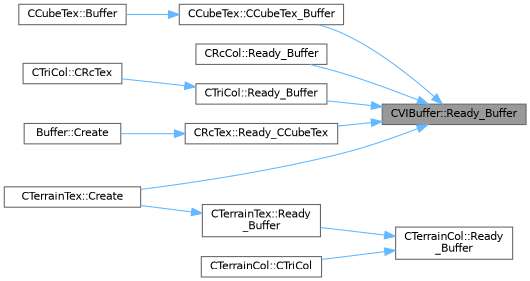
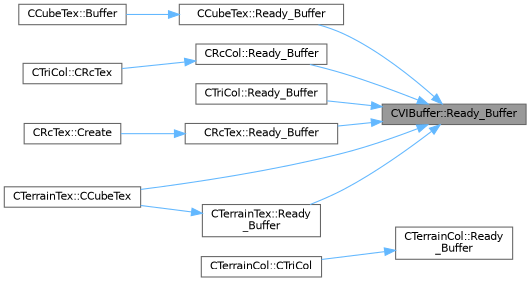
node "CCubeTex::CCubeTex_Buffer": label "CCubeTex::CCubeTex_Buffer" -> "CCubeTex::Ready_Buffer"
edge "CTriCol::CRcTex" -> "CTriCol::Ready_Buffer": now "CTriCol::CRcTex" -> "CRcCol::Ready_Buffer"
node "Buffer::Create": label "Buffer::Create" -> "CRcTex::Create"
node "CRcTex::Ready_CCubeTex": label "CRcTex::Ready_CCubeTex" -> "CRcTex::Ready_Buffer"
node "CTerrainTex::Create": label "CTerrainTex::Create" -> "CTerrainTex::CCubeTex"
edge "CTerrainTex::Ready _Buffer" -> "CTerrainCol::Ready _Buffer": now "CTerrainTex::Ready _Buffer" -> "CVIBuffer::Ready_Buffer"
